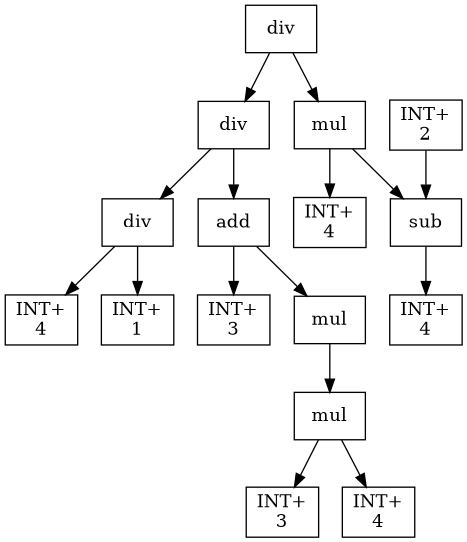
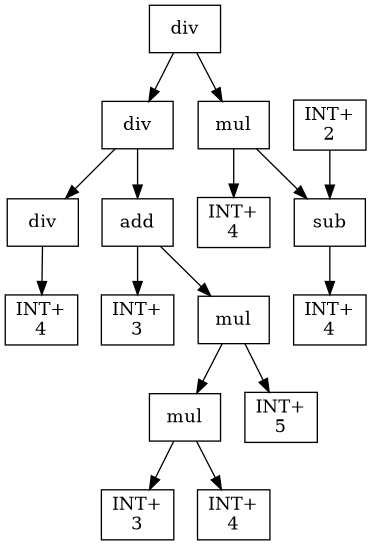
node "INT+ 1": removed
node "INT+ 5": added
